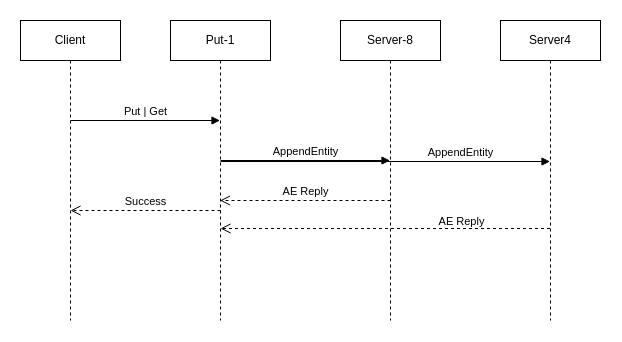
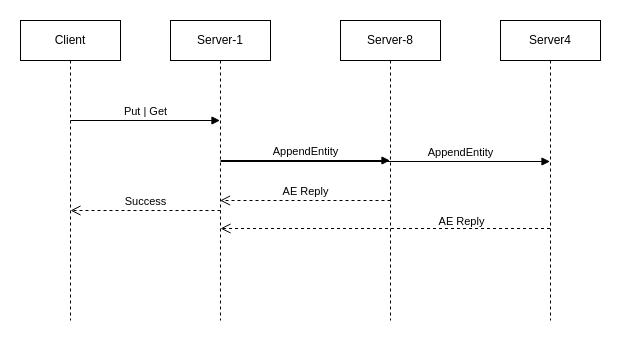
node "Put-1": label "Put-1" -> "Server-1"
